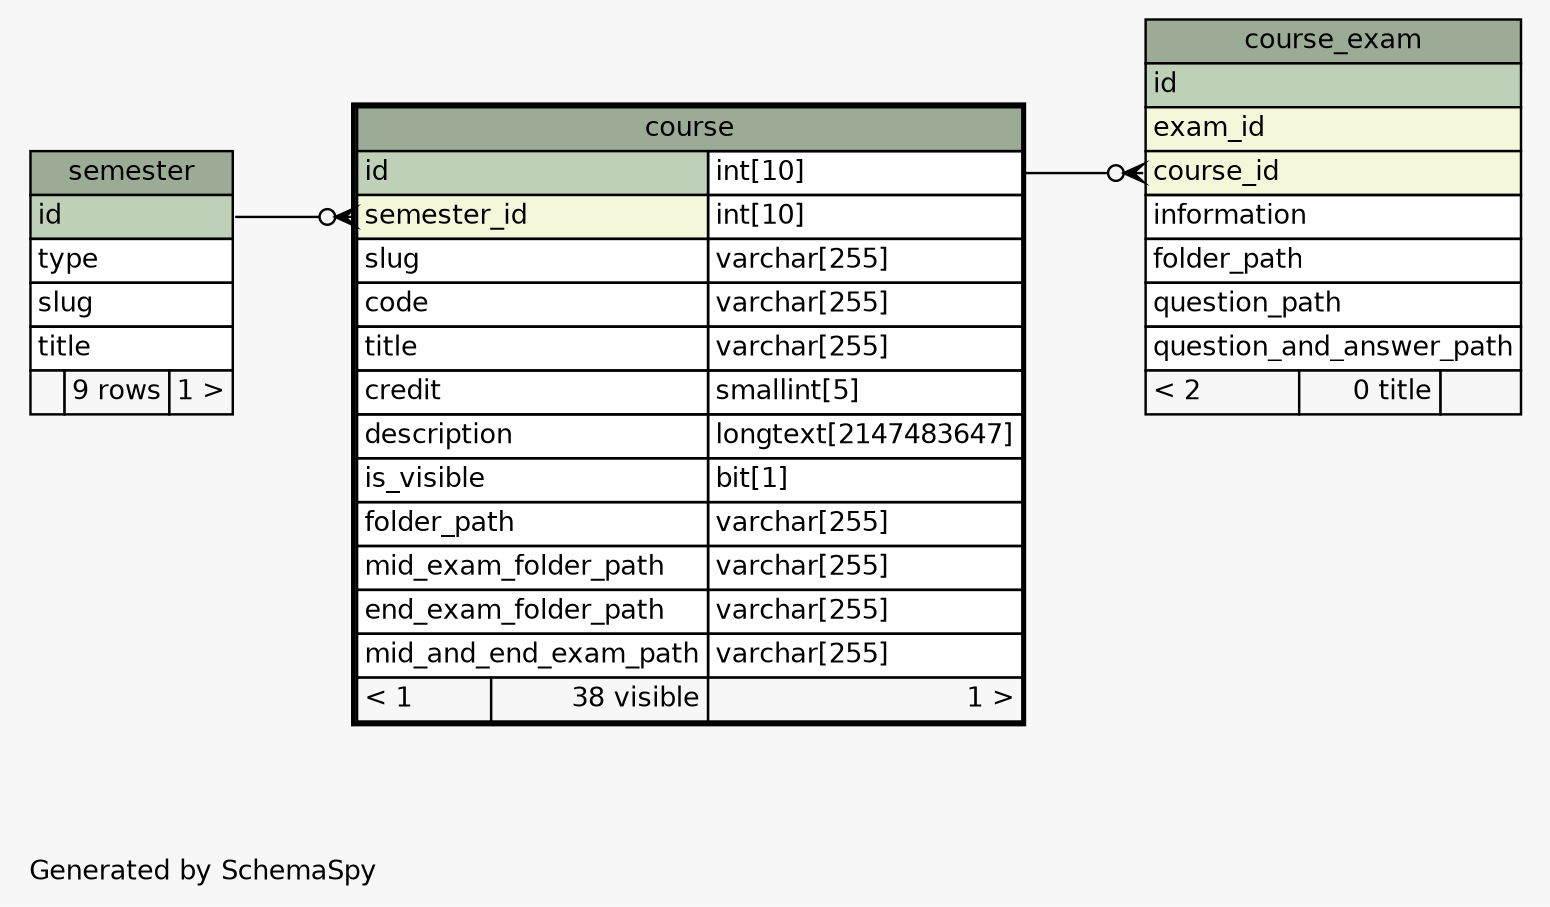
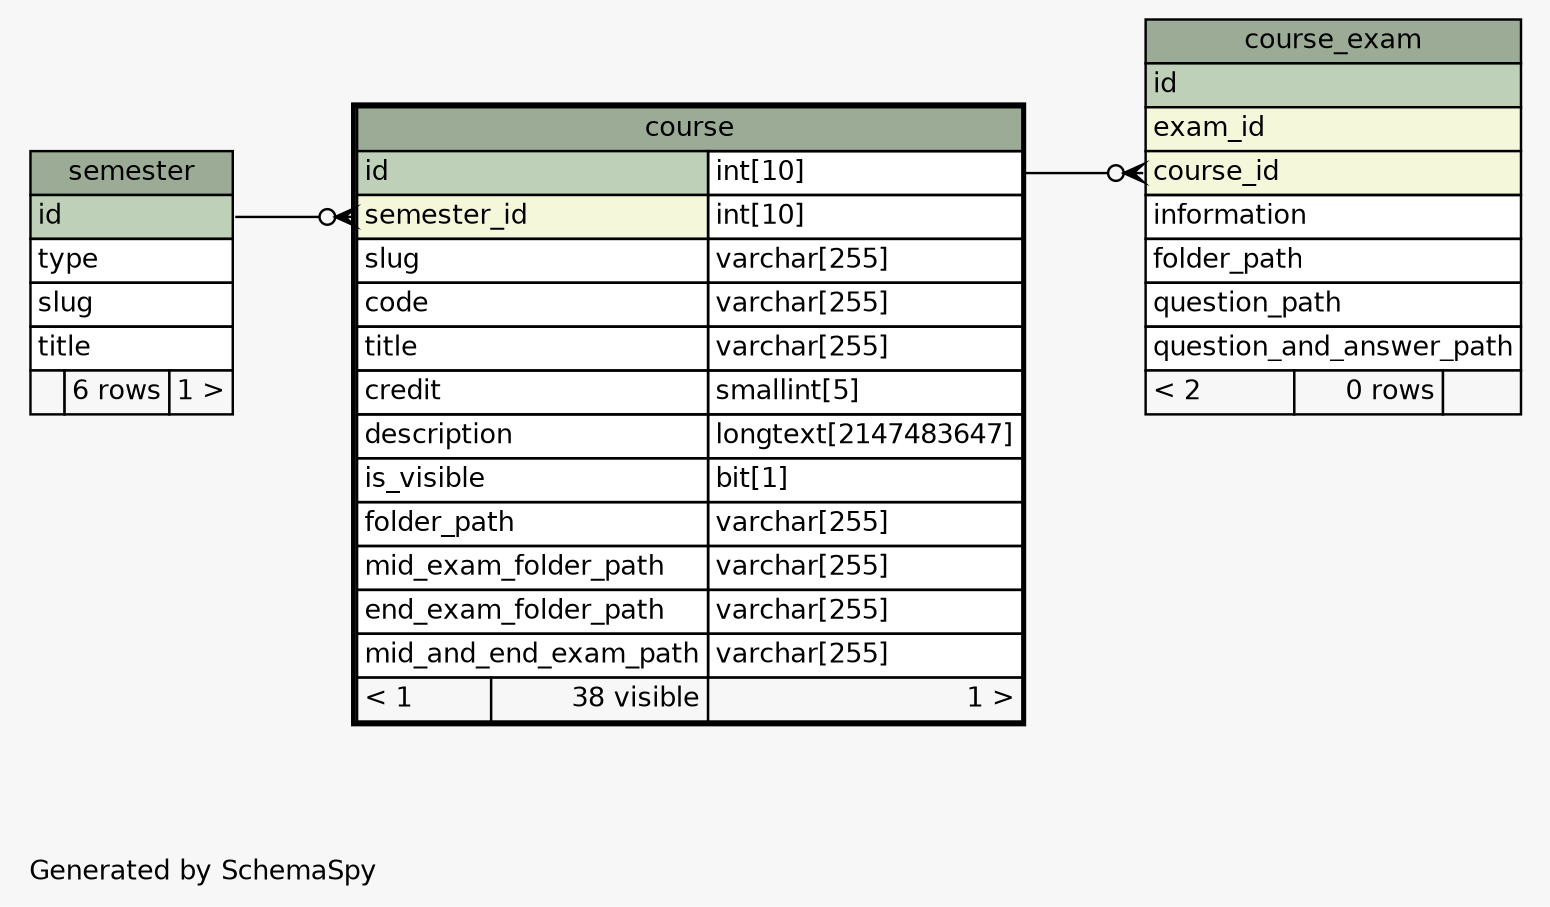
node "semester": text "9 rows" -> "6 rows"
node "course_exam": text "0 title" -> "0 rows"
